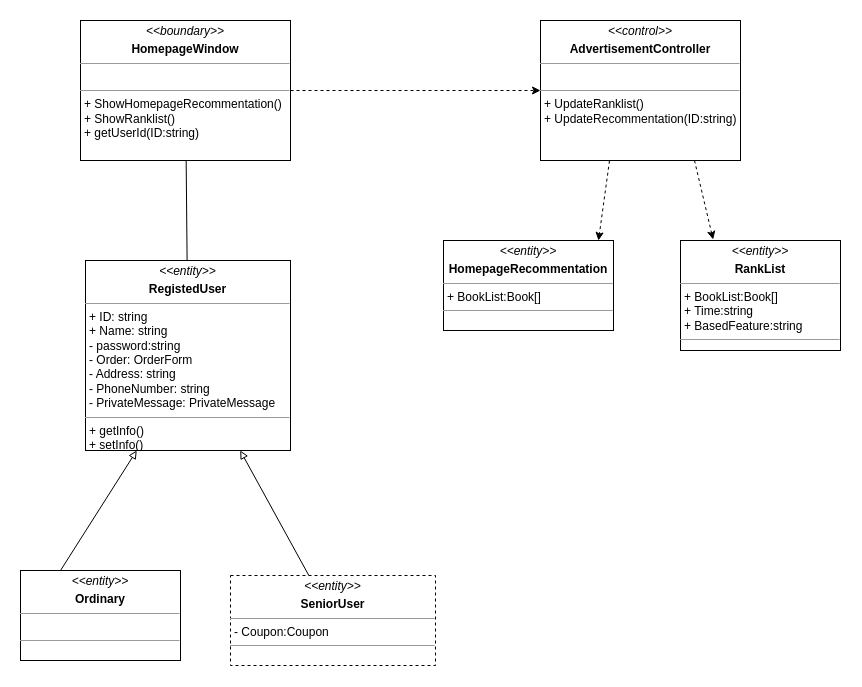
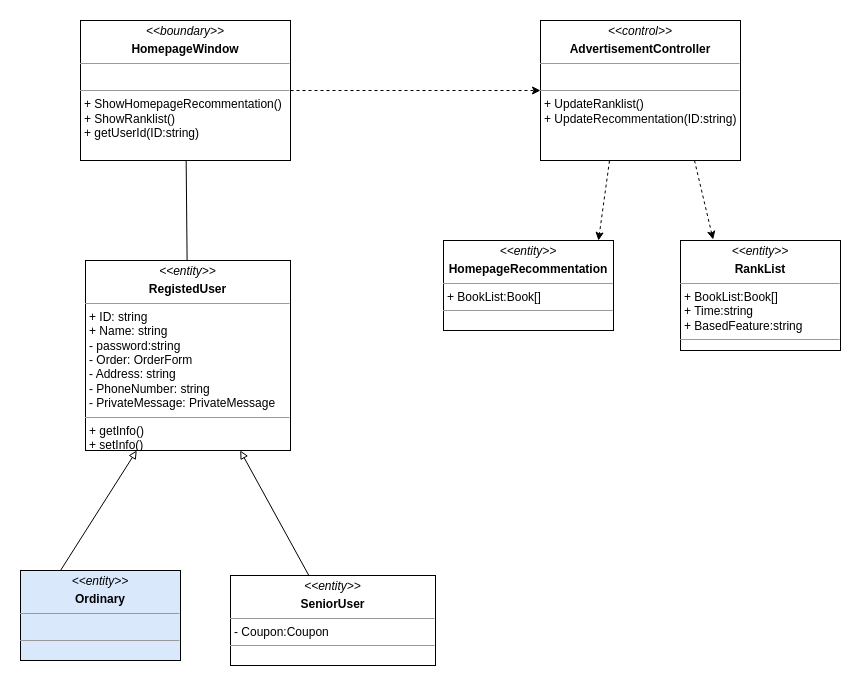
node "<<entity>> Ordinary": fillcolor #ffffff -> #dae8fc
node "<<entity>> SeniorUser - Coupon:Coupon": style dashed -> solid
